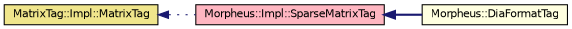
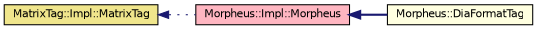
node "Morpheus::Impl::SparseMatrixTag": label "Morpheus::Impl::SparseMatrixTag" -> "Morpheus::Impl::Morpheus"
